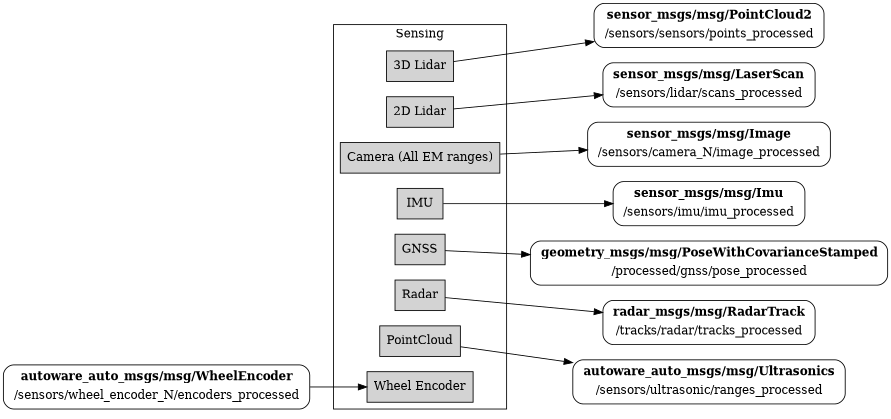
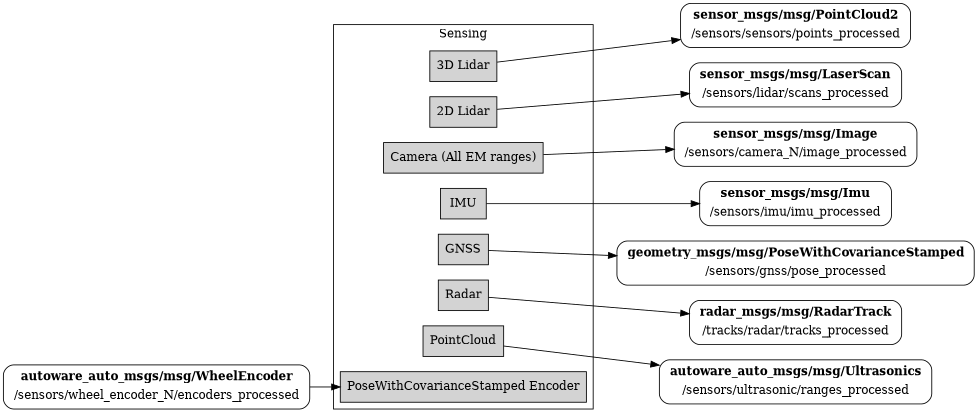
node "geometry_msgs/msg/PoseWithCovarianceStamped": text "/processed/gnss/pose_processed" -> "/sensors/gnss/pose_processed"
node "Wheel Encoder": label "Wheel Encoder" -> "PoseWithCovarianceStamped Encoder"
